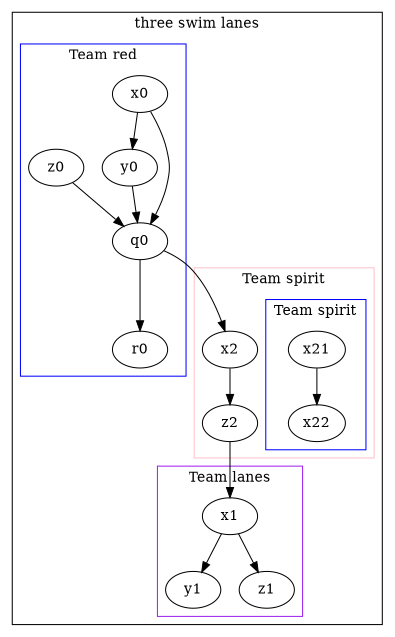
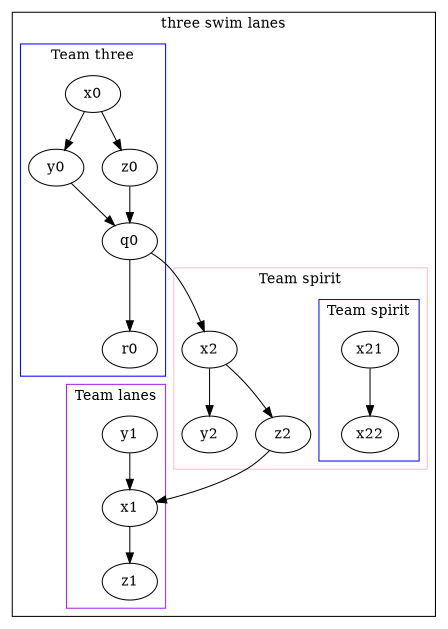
cluster "Team red": label "Team red" -> "Team three"
edge "x0" -> "q0": now "x0" -> "z0"
node "y2": added
edge "x1" -> "y1": reversed
